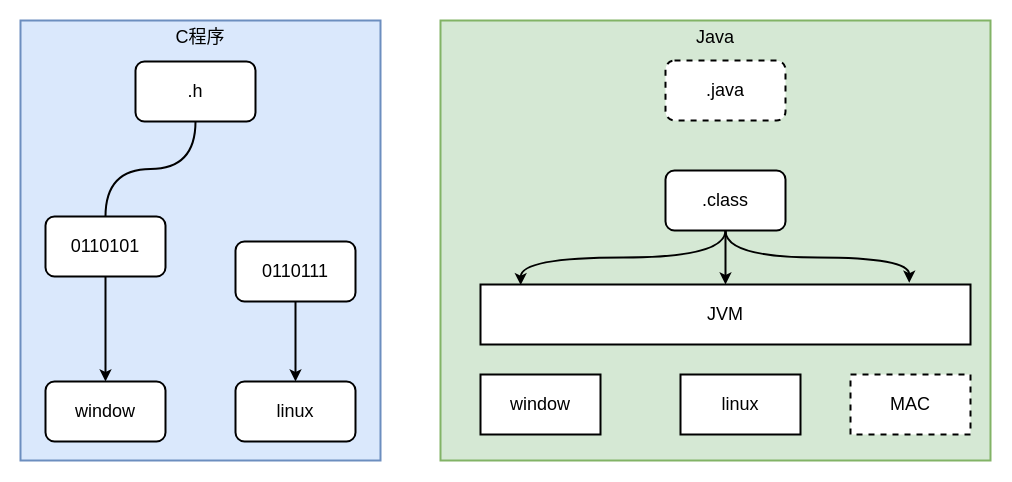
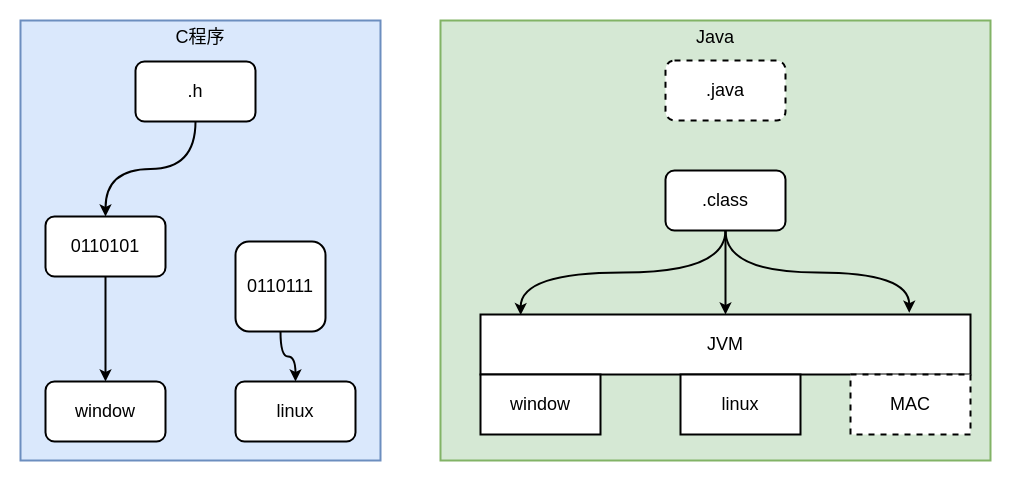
edge ".h" -- "0110101": arrowhead none -> classic
node "0110111": size 120x60 -> 90x90
node "JVM": moved (726, 315) -> (726, 345)
